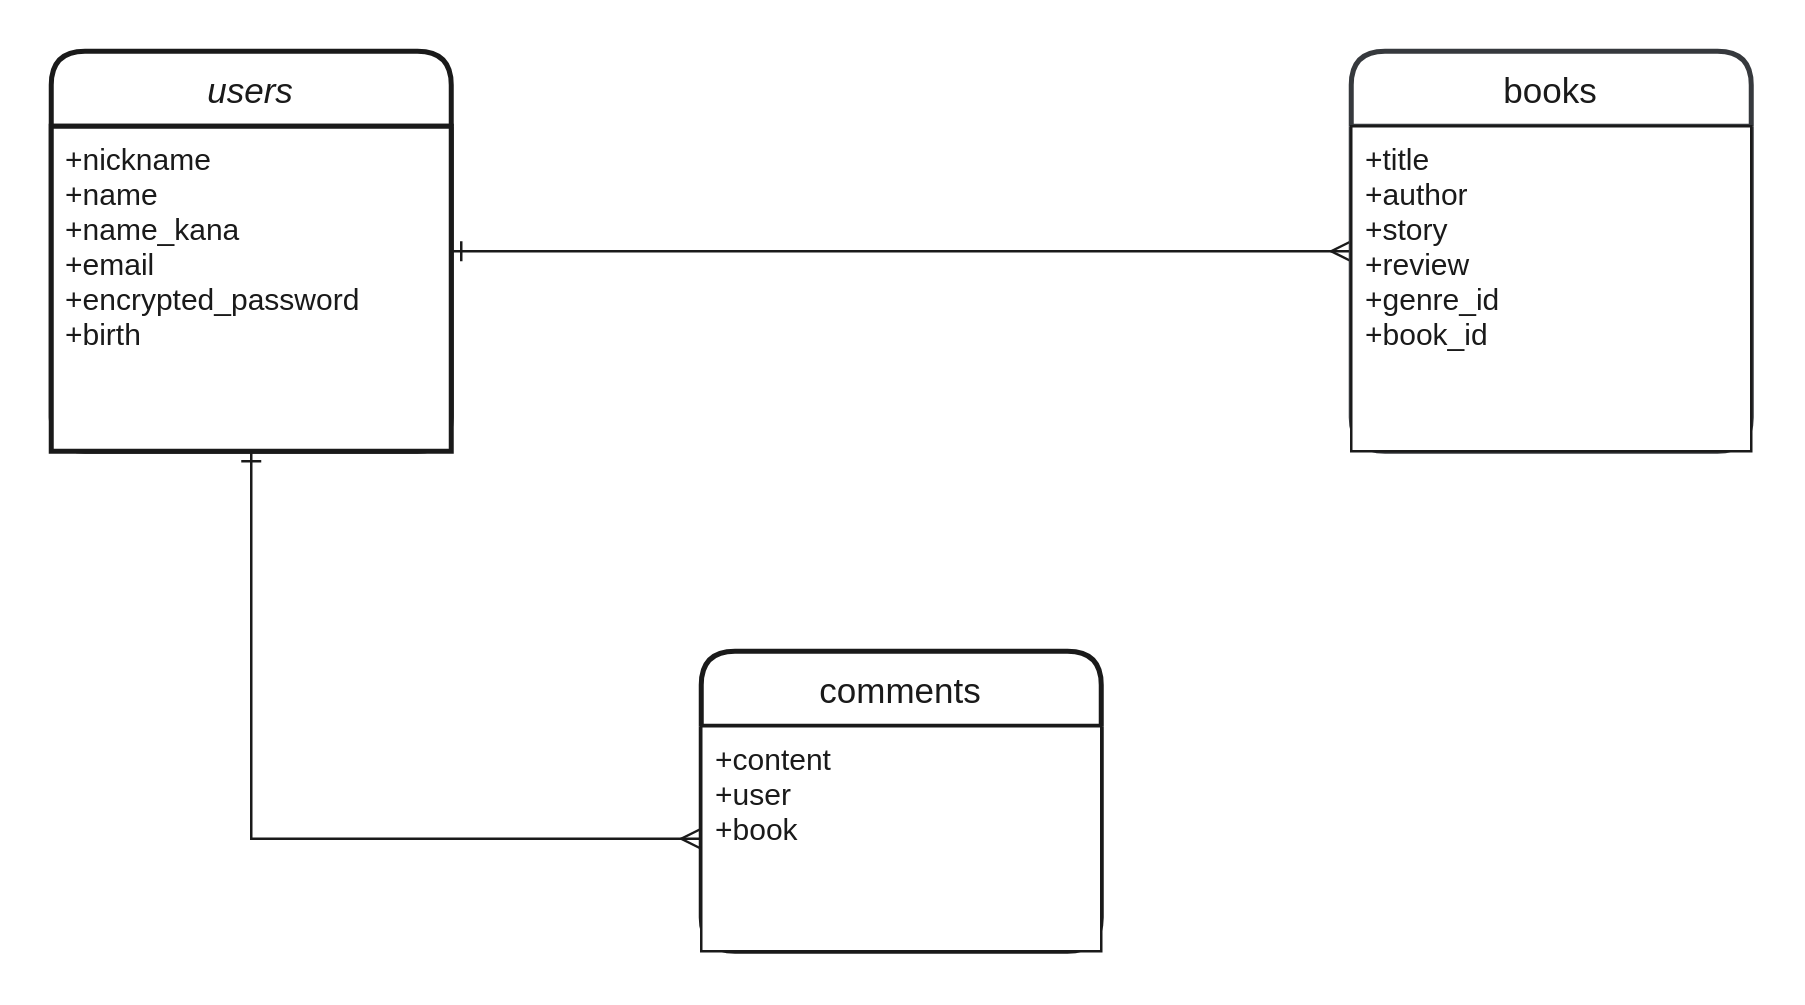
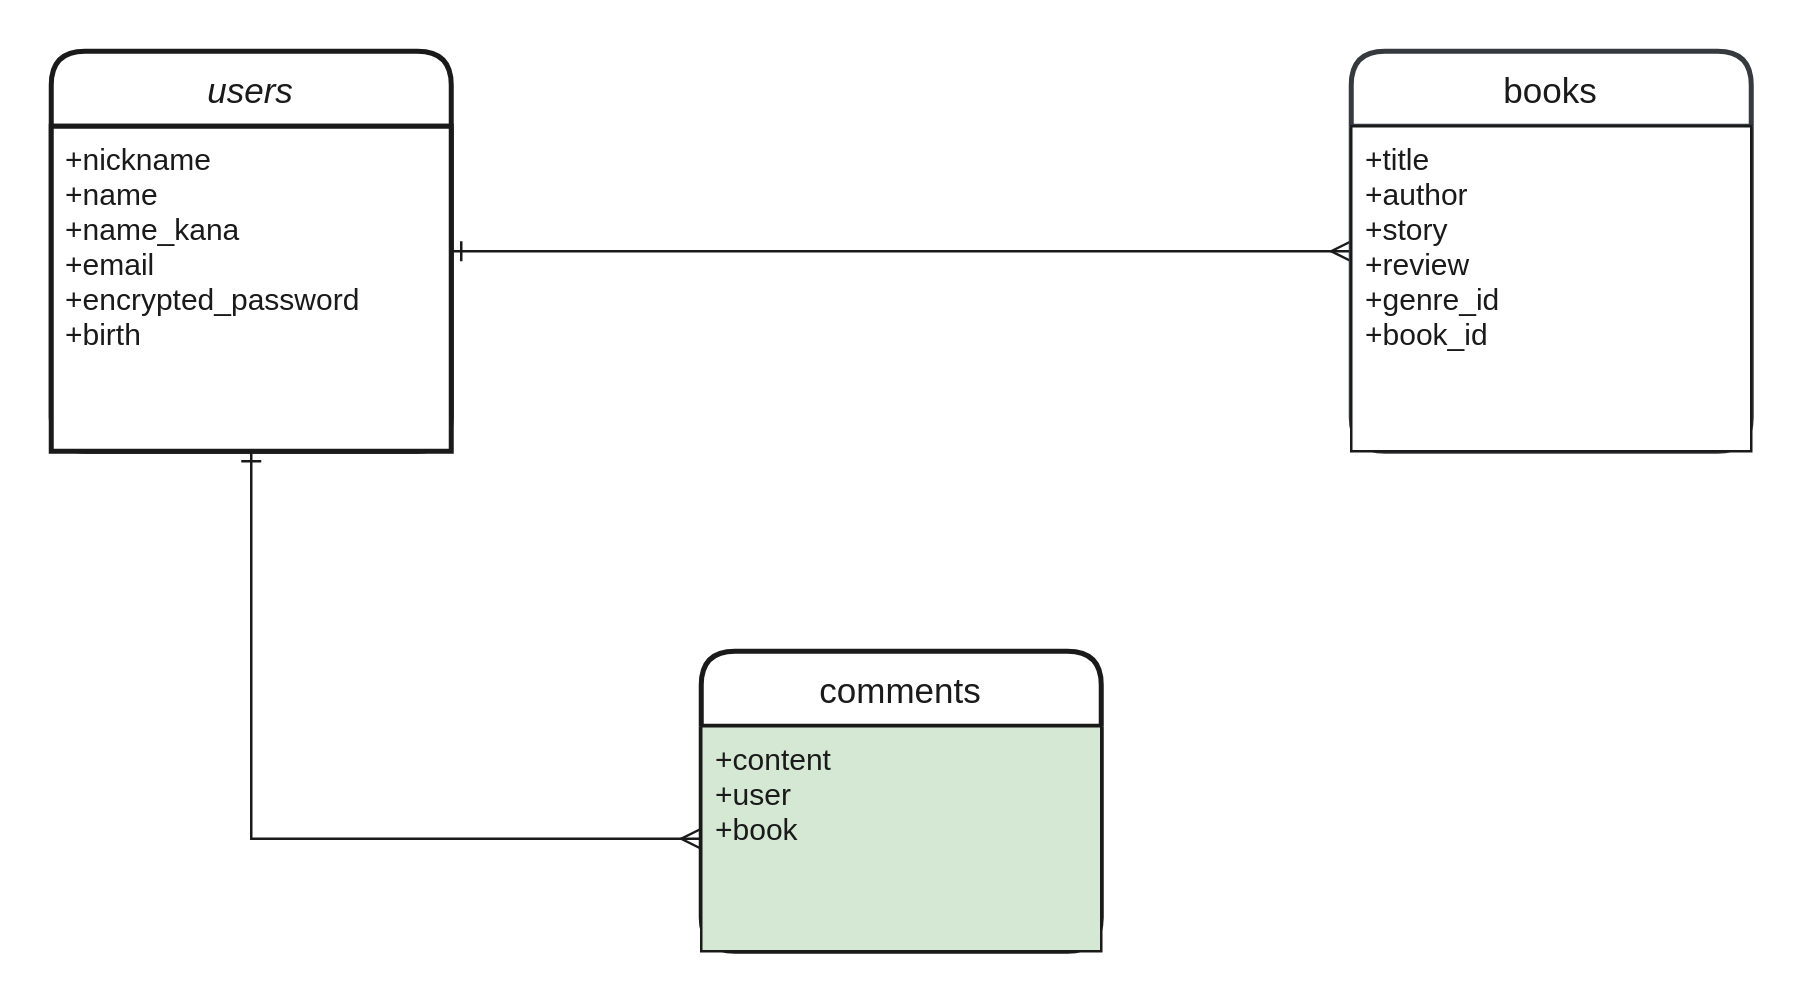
node "+content +user +book": fillcolor #ffffff -> #d5e8d4
